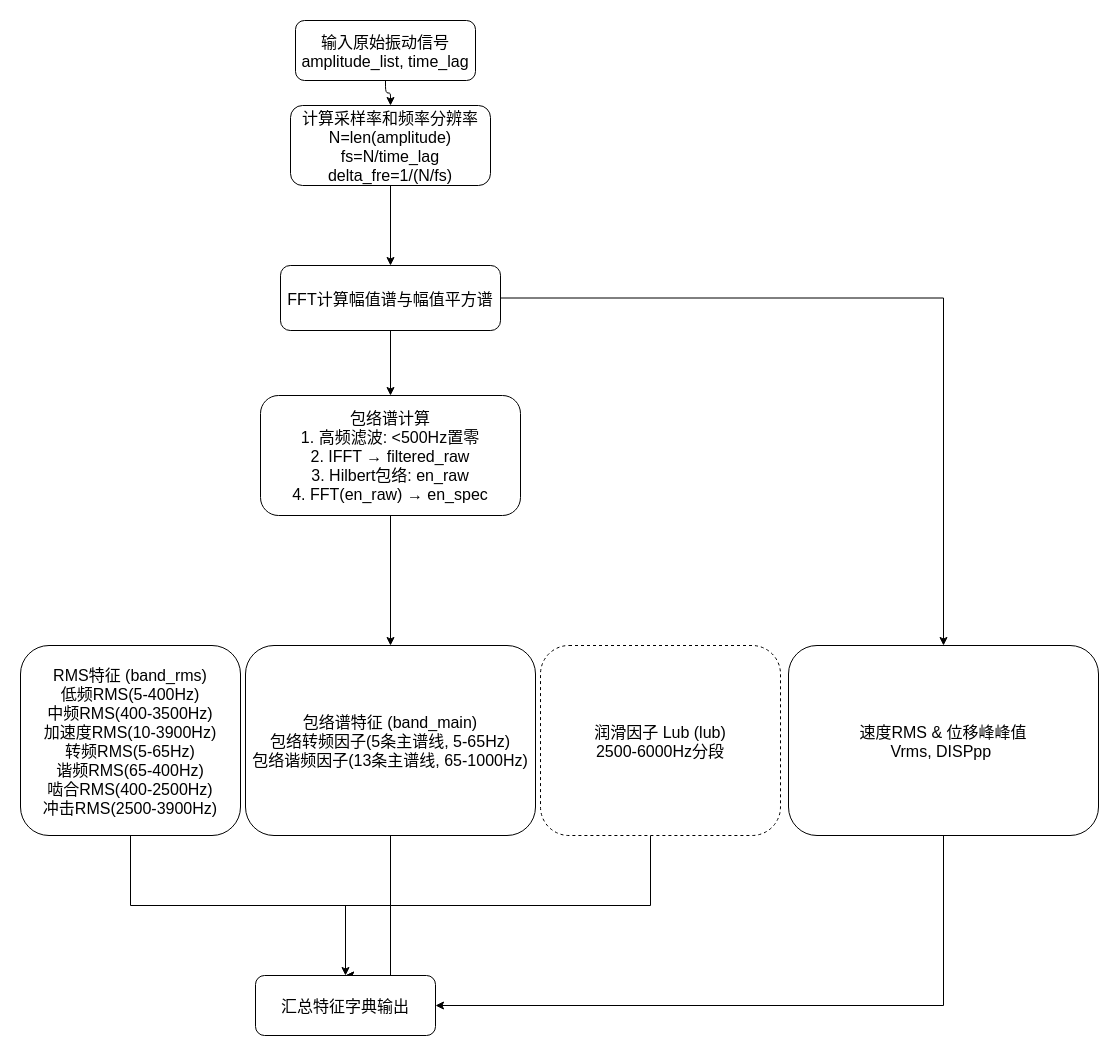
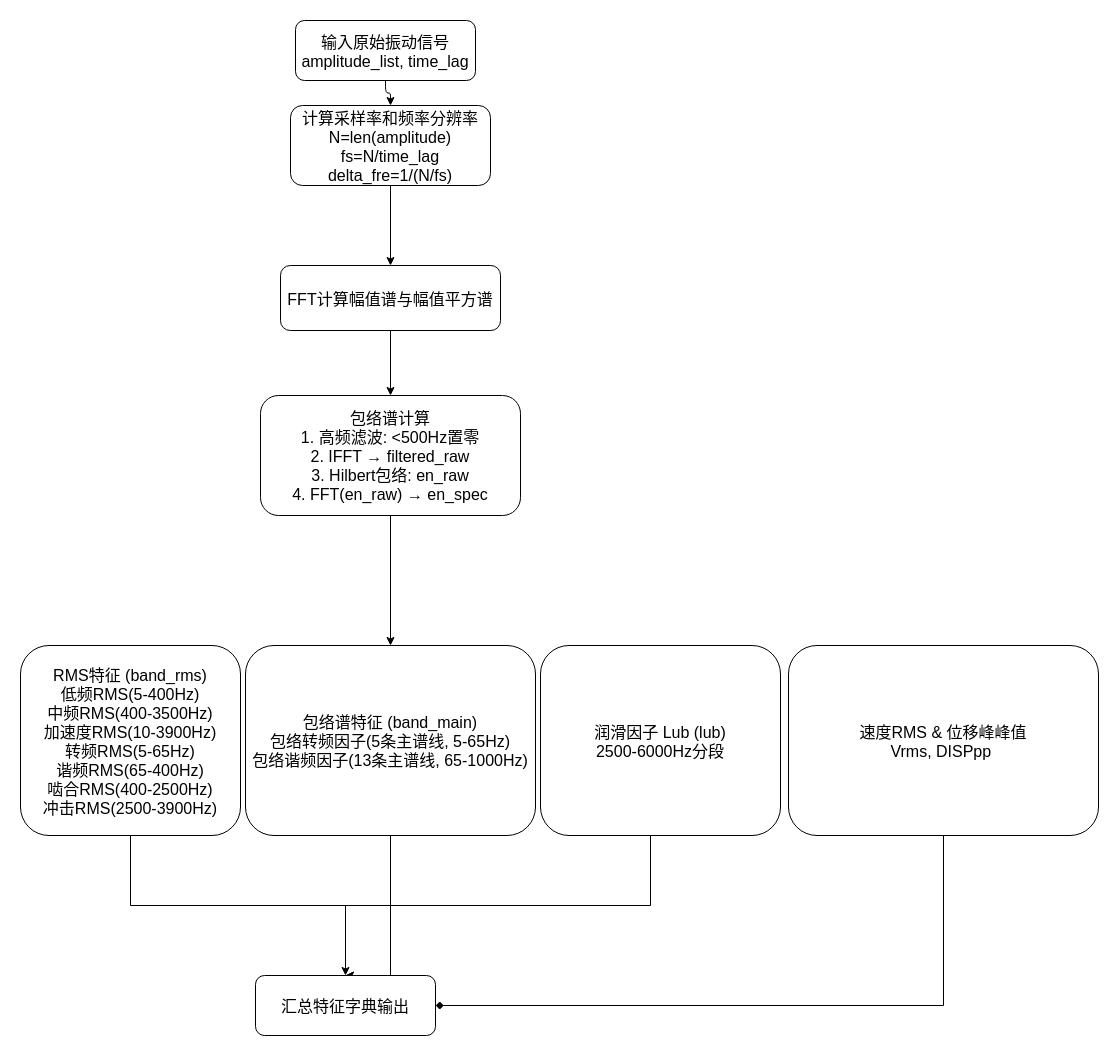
edge "FFT计算幅值谱与幅值平方谱" -> "速度RMS & 位移峰峰值 Vrms, DISPpp": removed
node "润滑因子 Lub (lub) 2500-6000Hz分段": style dashed -> solid
edge "润滑因子 Lub (lub) 2500-6000Hz分段" -> "汇总特征字典输出": arrowhead classic -> open
edge "速度RMS & 位移峰峰值 Vrms, DISPpp" -> "汇总特征字典输出": arrowhead classic -> diamond
